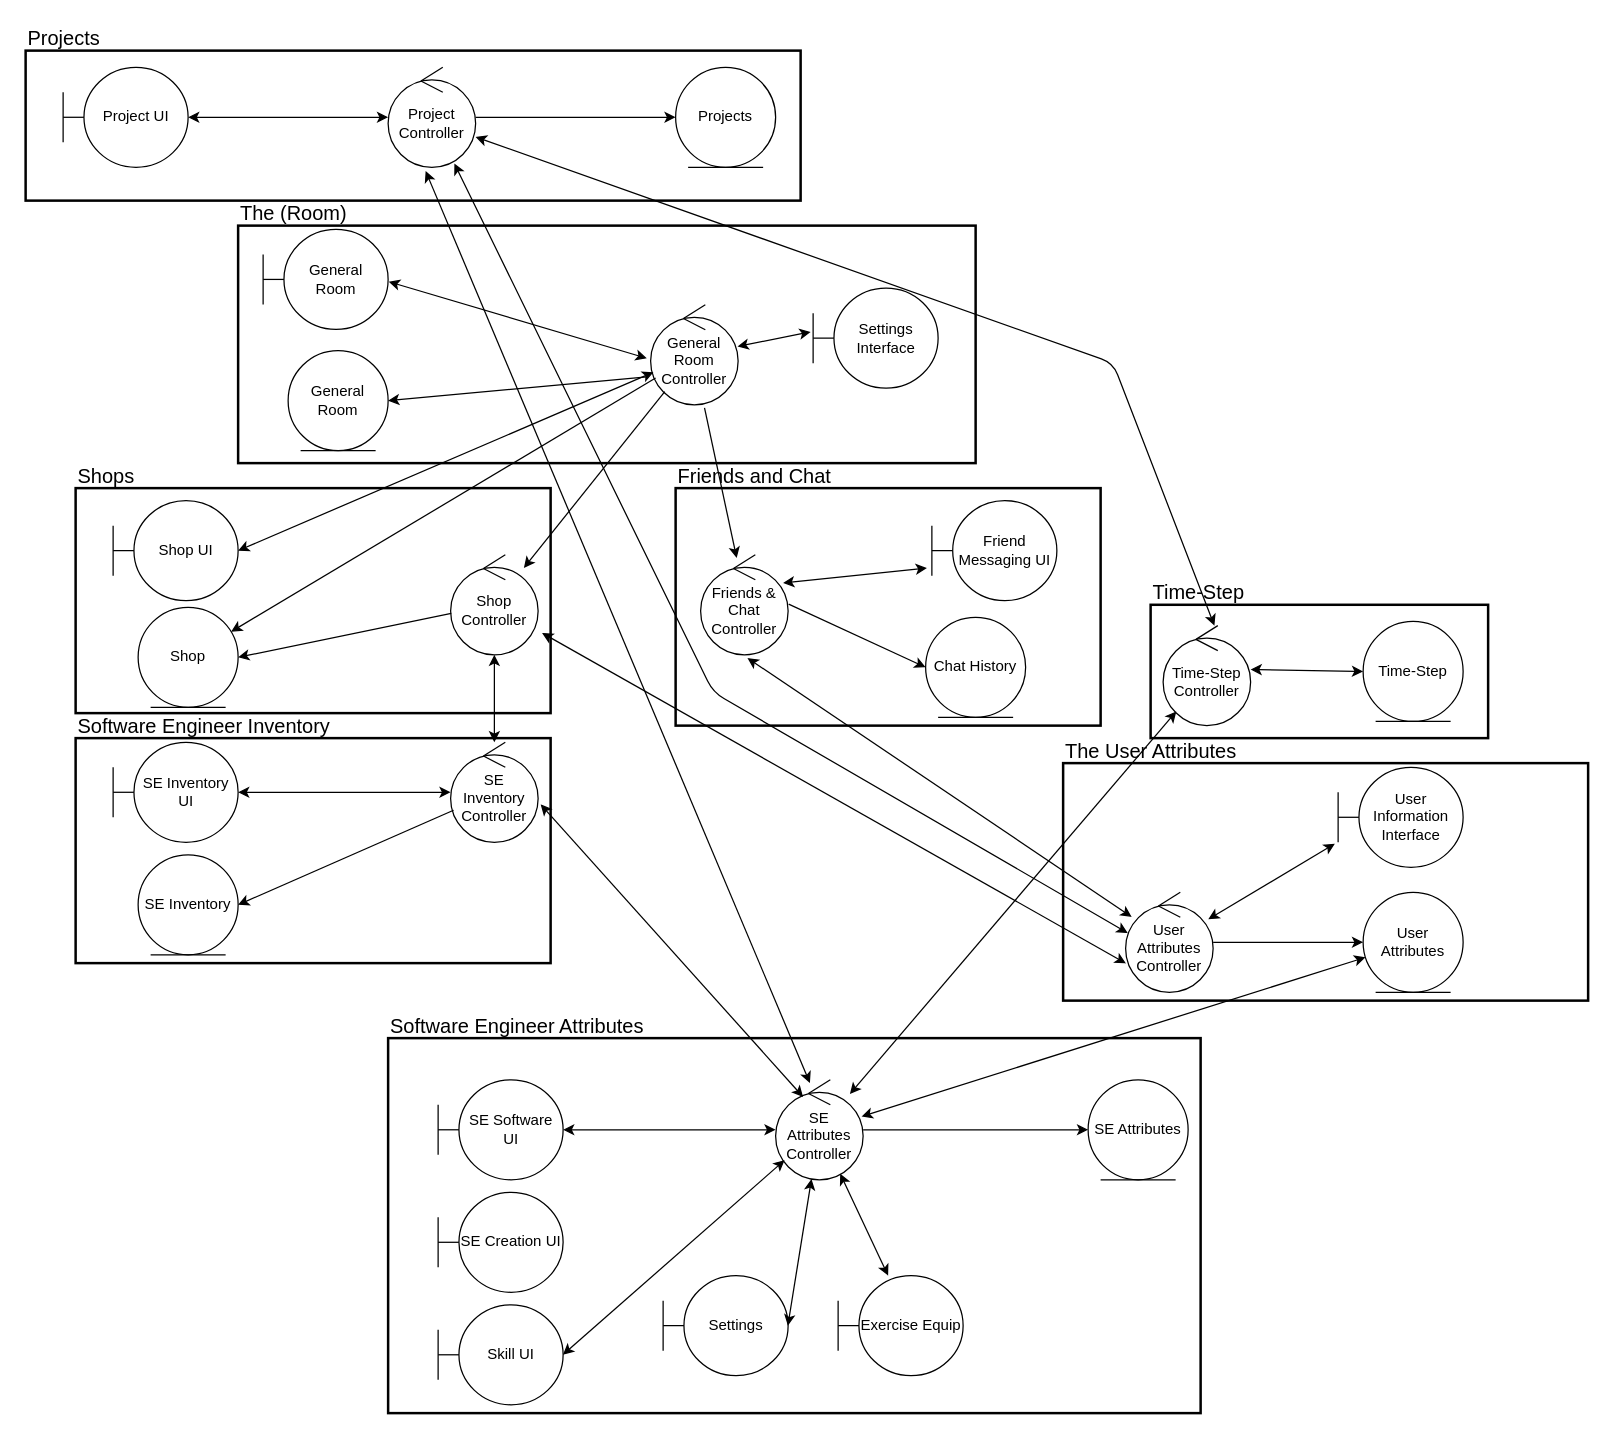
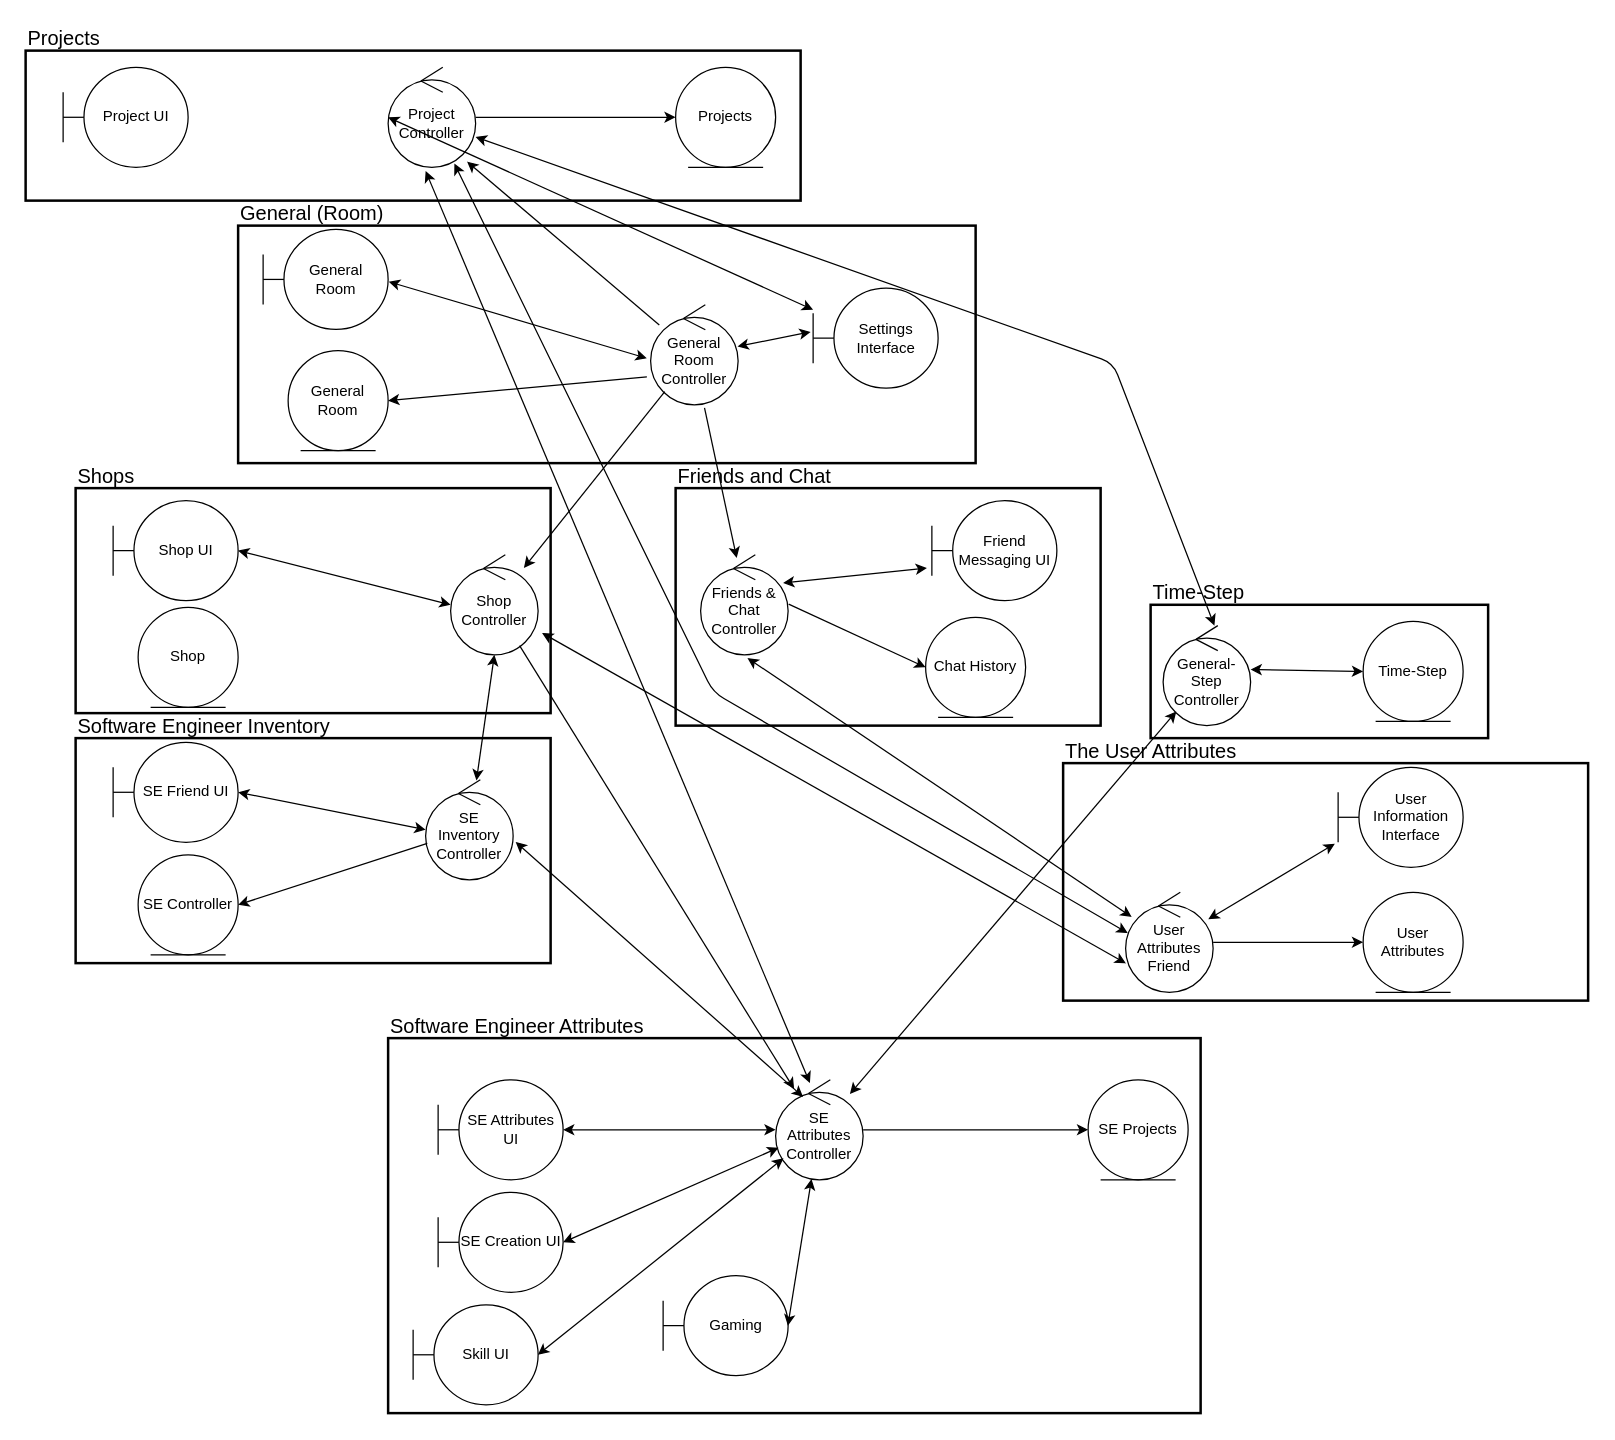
edge "Project UI" -- "Project Controller": now "Settings Interface" -- "Project Controller"
node "The (Room)": label "The (Room)" -> "General (Room)"
edge "General Room Controller" -- "Shop UI": now "Shop Controller" -- "Shop UI"
edge "General Room Controller" -> "Shop": now "General Room Controller" -> "Project Controller"
edge "Shop Controller" -> "Shop": now "Shop Controller" -> "SE Attributes Controller"
node "Time-Step Controller": label "Time-Step Controller" -> "General-Step Controller"
node "SE Inventory UI": label "SE Inventory UI" -> "SE Friend UI"
node "SE Inventory Controller": moved (494, 792) -> (469, 830)
node "SE Inventory": label "SE Inventory" -> "SE Controller"
node "User Attributes Controller": label "User Attributes Controller" -> "User Attributes Friend"
edge "User Attributes" -- "SE Attributes Controller": now "SE Creation UI" -- "SE Attributes Controller"
node "SE Software UI": label "SE Software UI" -> "SE Attributes UI"
node "SE Attributes": label "SE Attributes" -> "SE Projects"
edge "SE Attributes Controller" -- "Exercise Equip": removed
node "Settings": label "Settings" -> "Gaming"
node "Exercise Equip": removed
node "Skill UI": moved (501, 1355) -> (476, 1355)
